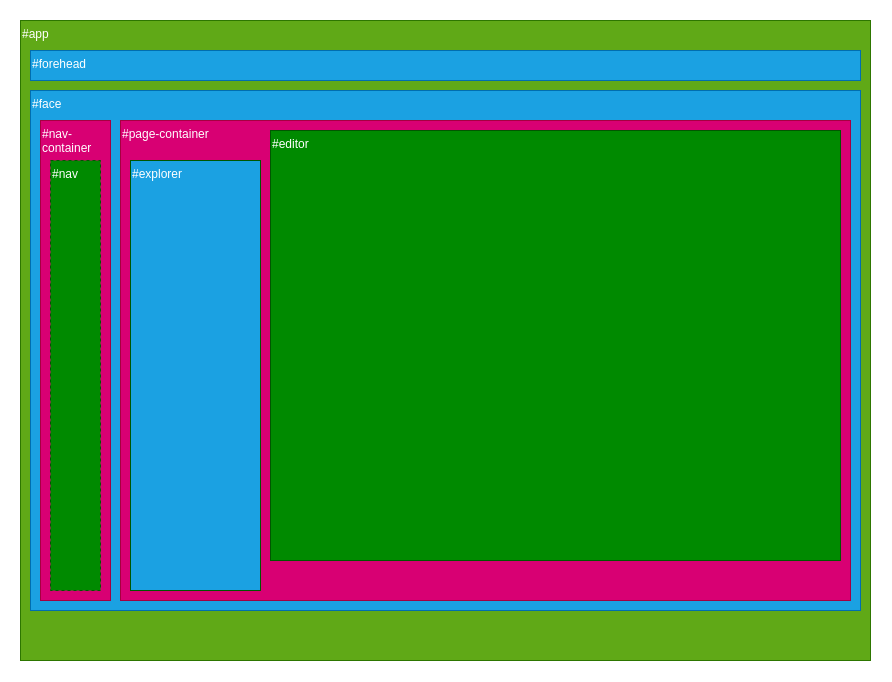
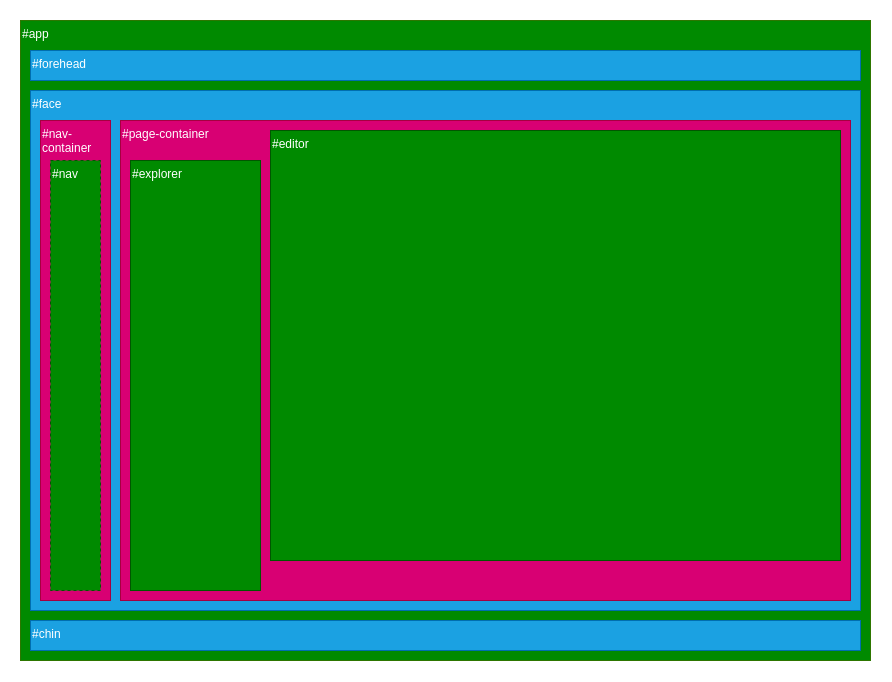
node "#app": fillcolor #60a917 -> #008a00
node "#explorer": fillcolor #1ba1e2 -> #008a00
node "#chin": added
